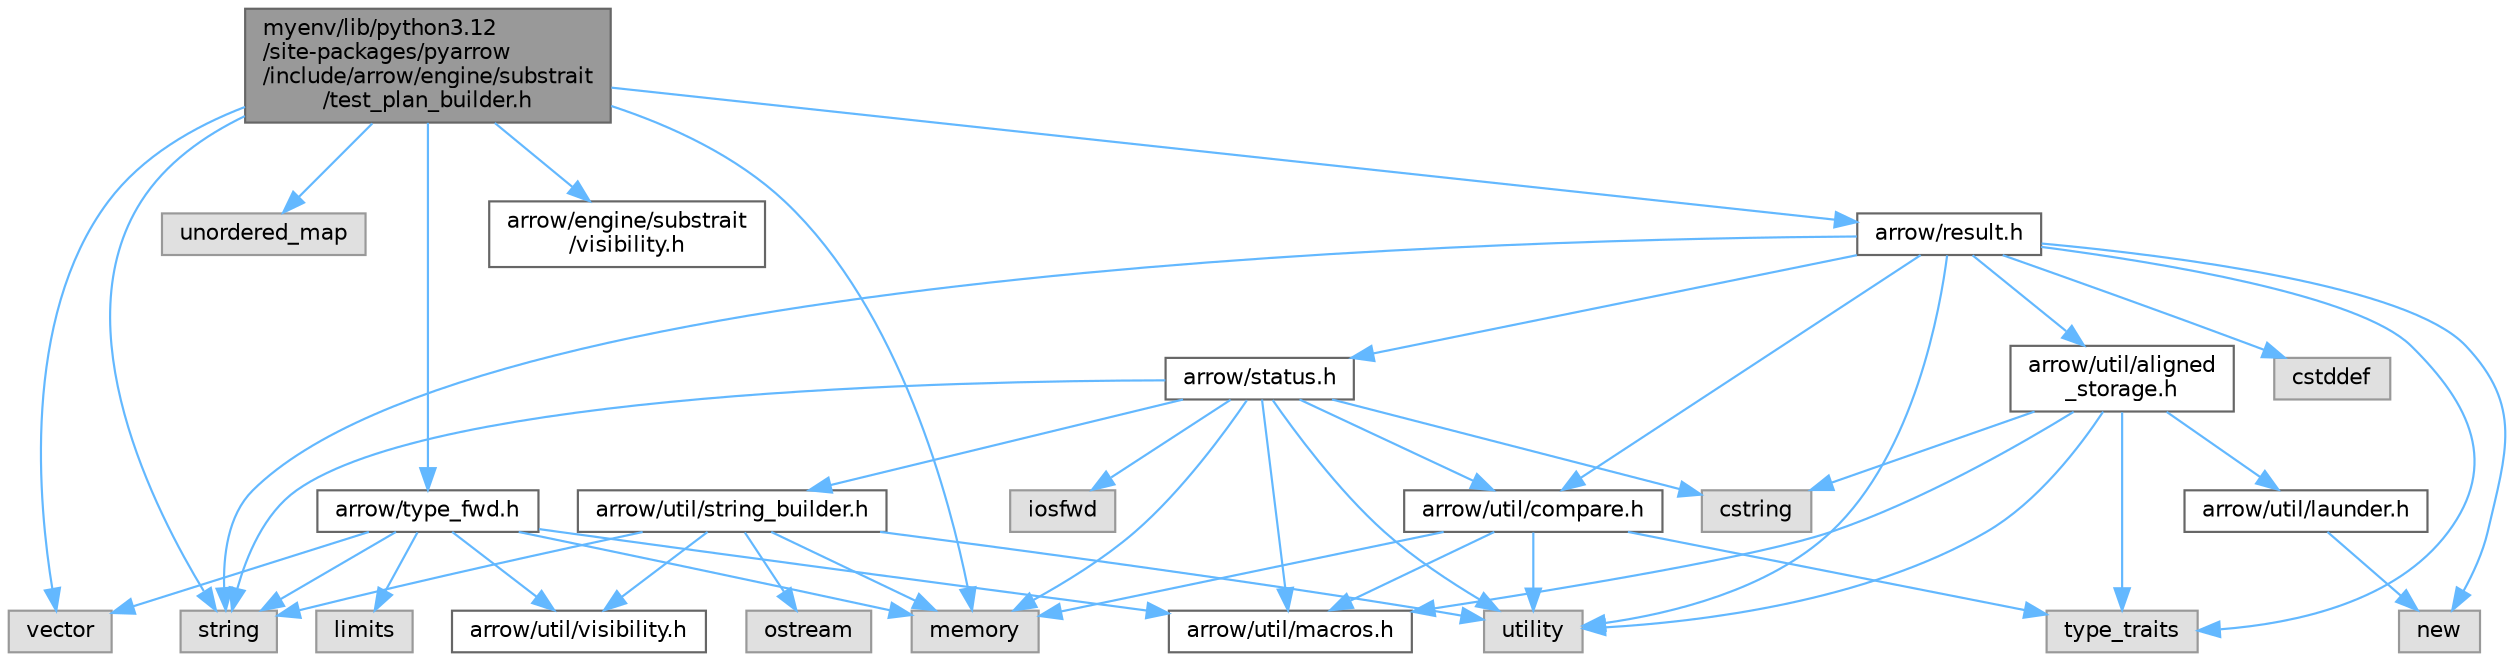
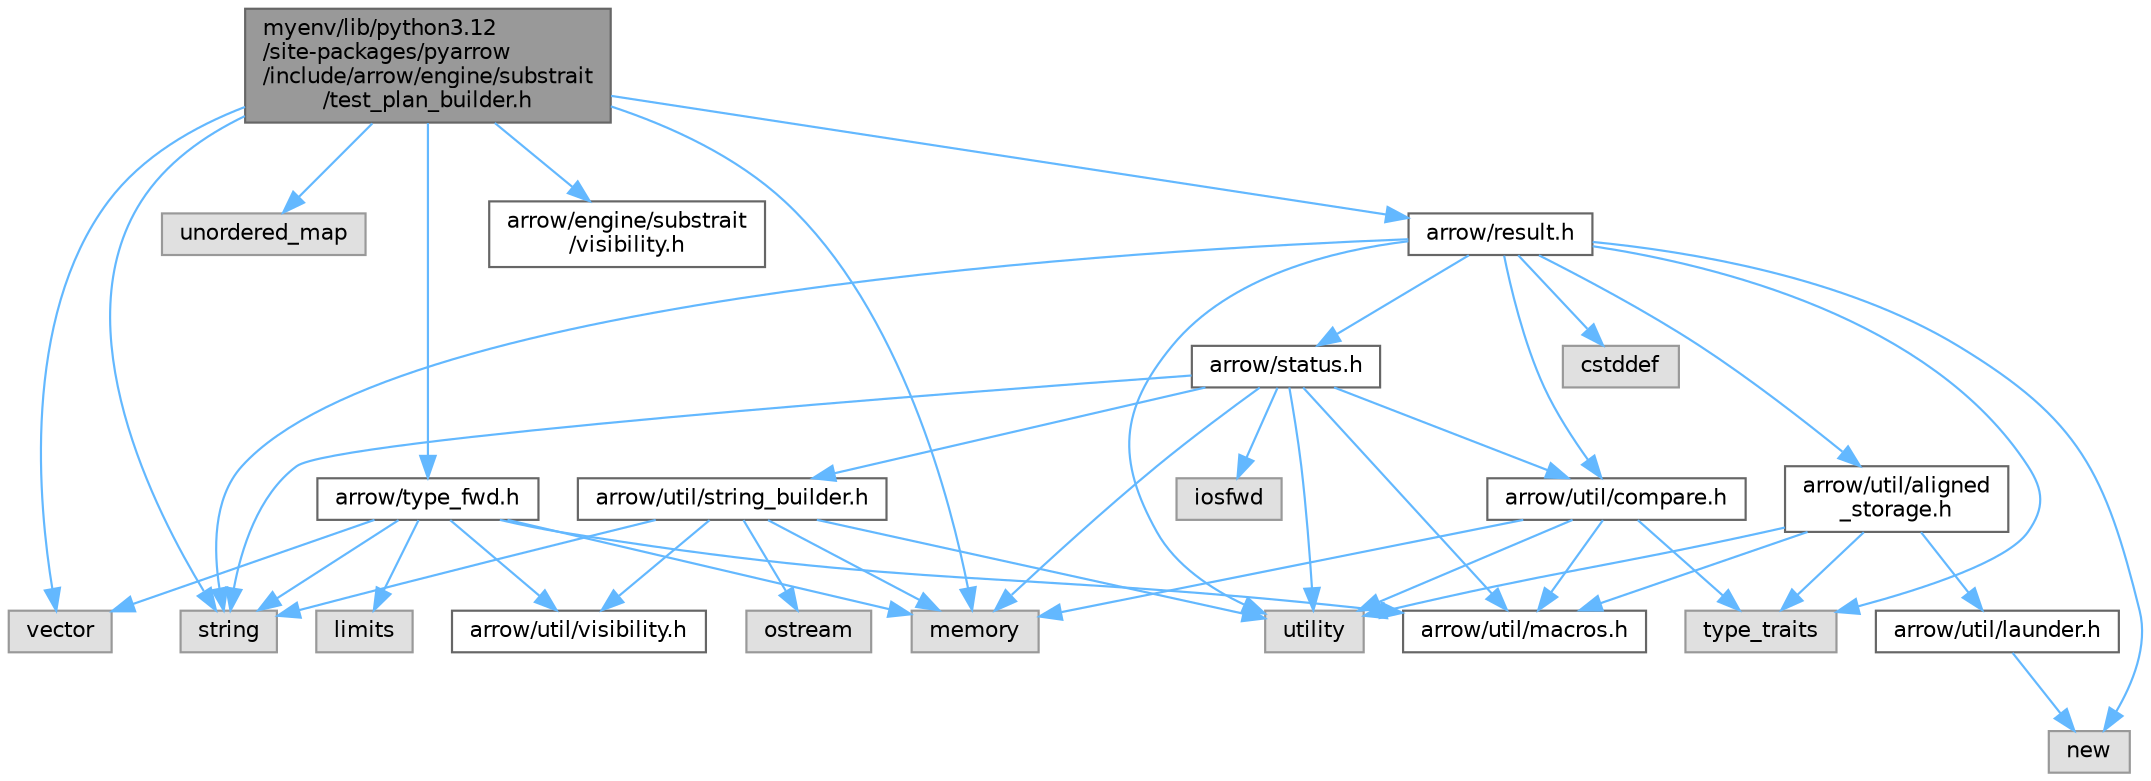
node "cstring": removed
